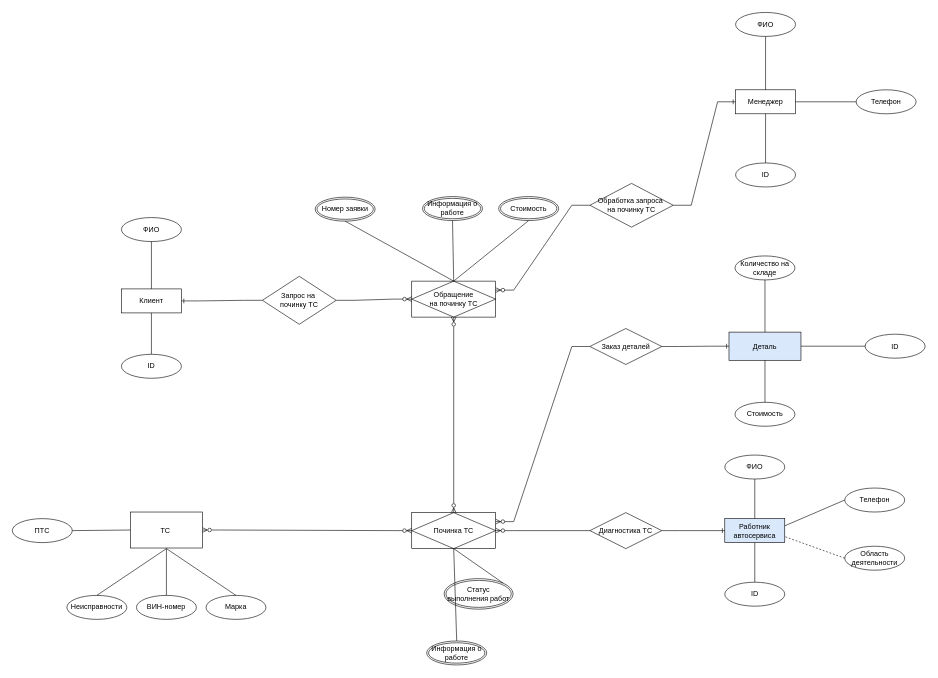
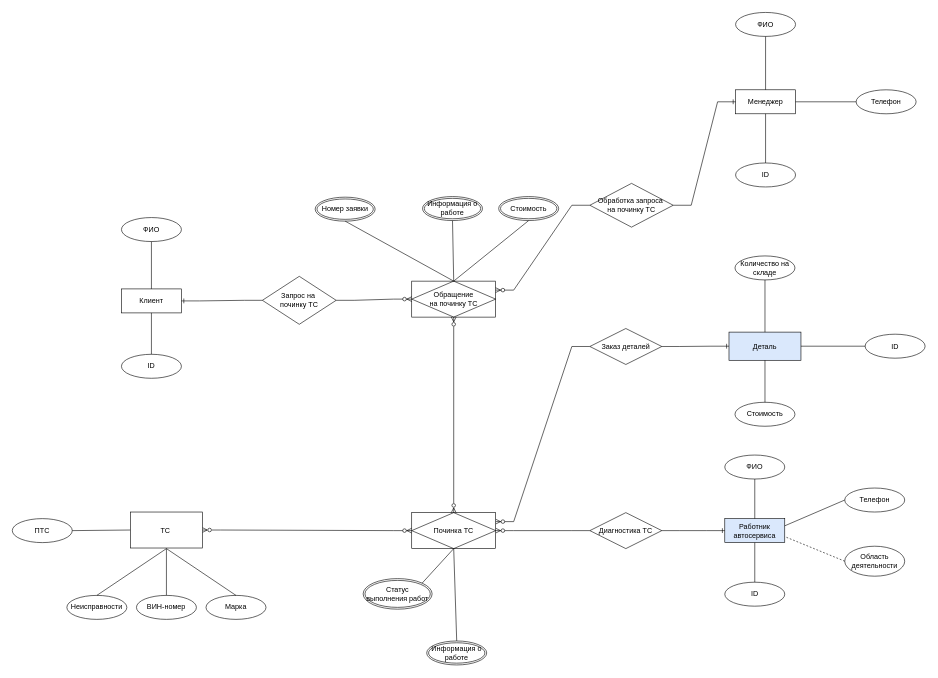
node "Область деятельности": size 60x24 -> 60x30
node "Статус выполнения работ": moved (479, 594) -> (398, 594)
